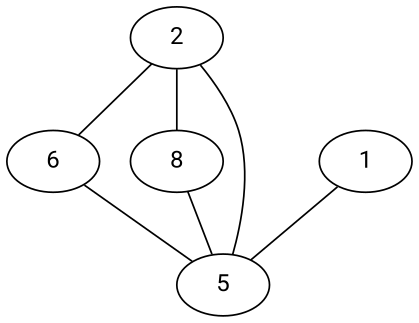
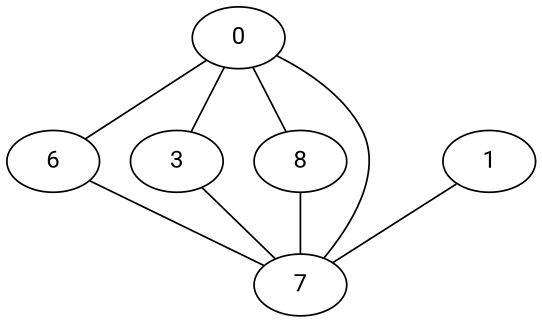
node "2": label "2" -> "0"
node "3": added
node "5": label "5" -> "7"
